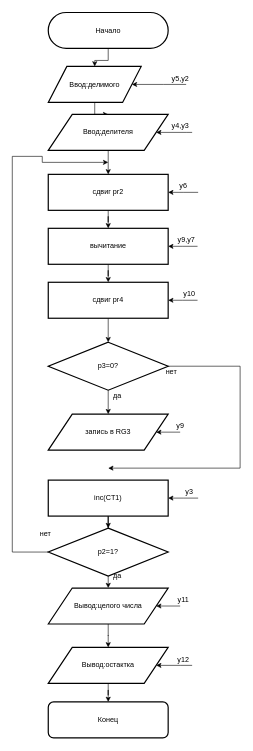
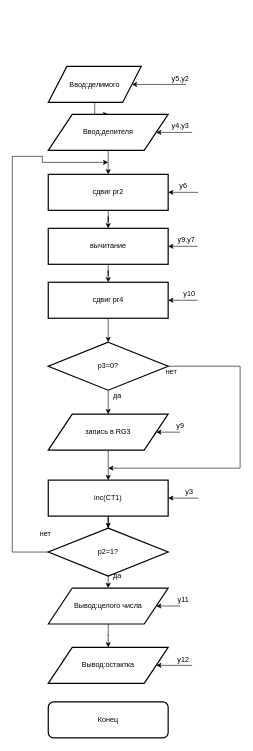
node "Начало": removed
edge "Начало" -> "Ввод:делимого": removed
edge "запись в RG3" -> "inc(CT1)": added
edge "Вывод:остактка" -> "Конец": removed
